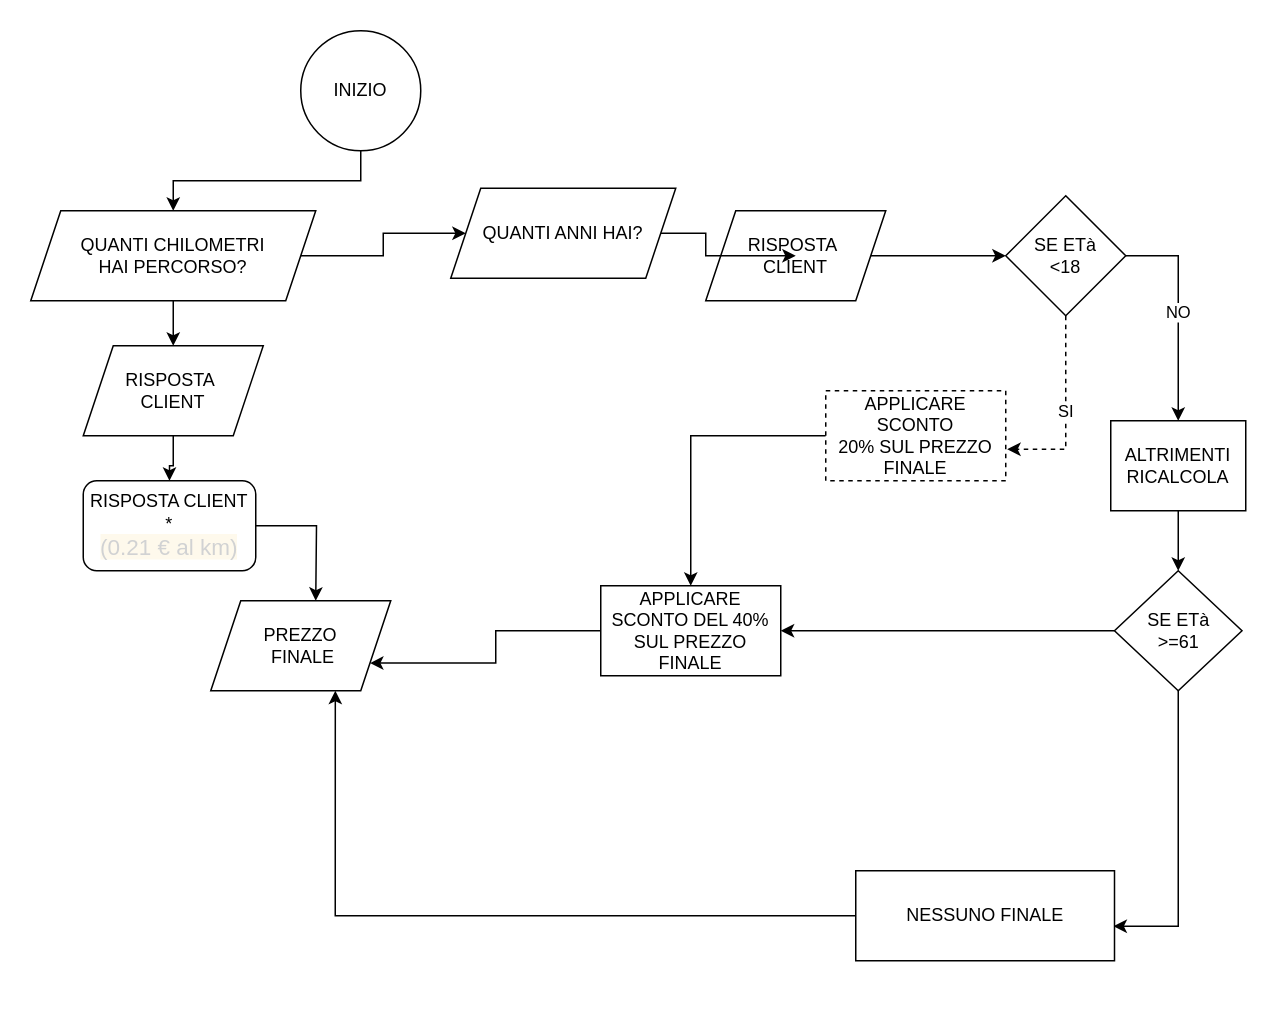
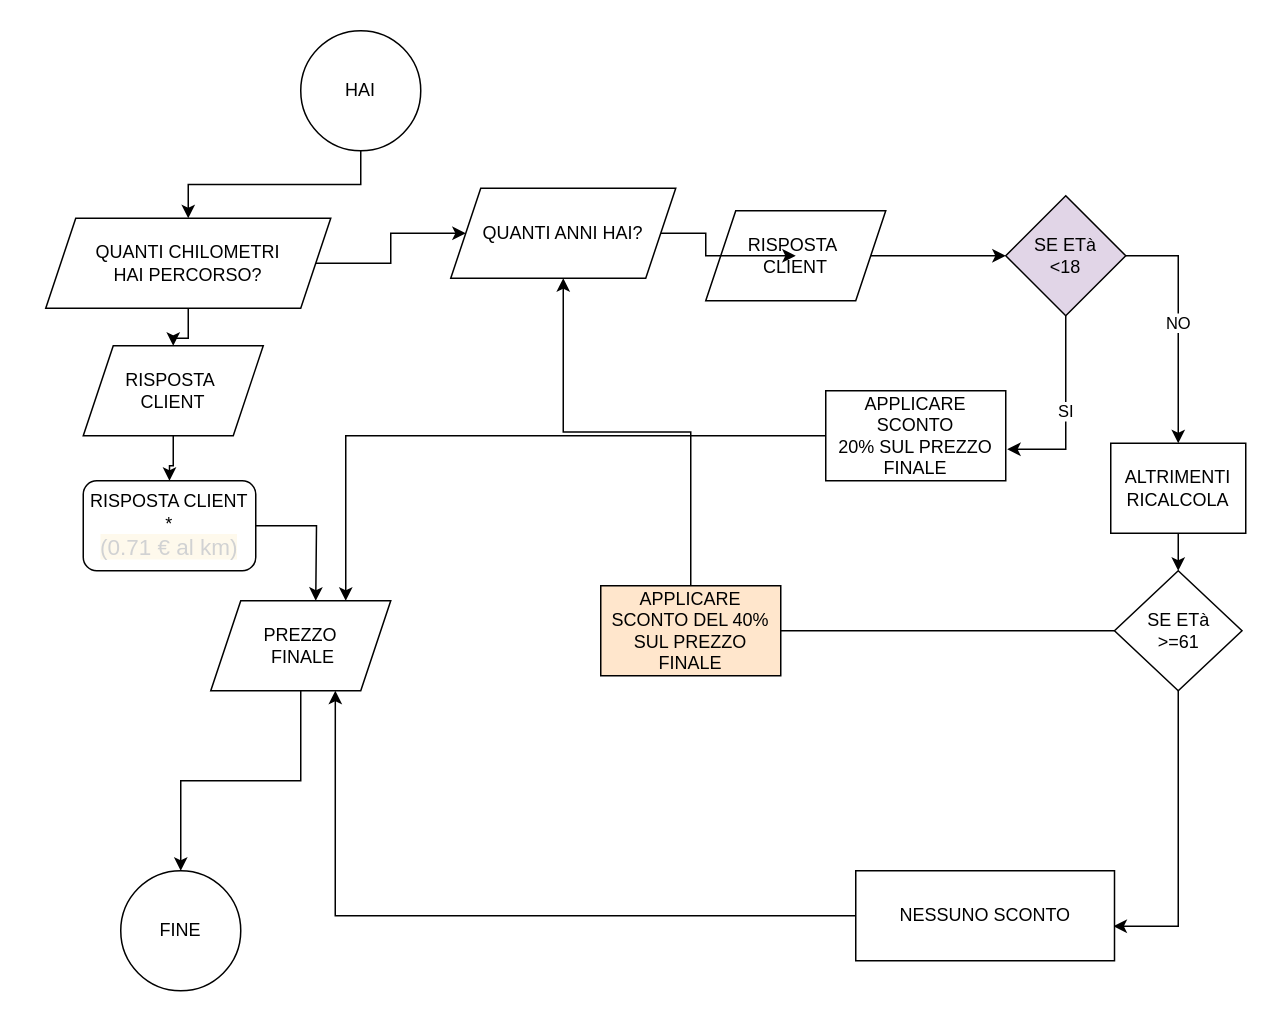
node "INIZIO": label "INIZIO" -> "HAI"
node "QUANTI CHILOMETRI HAI PERCORSO?": moved (173, 256) -> (188, 263)
node "SE ETà <18": fillcolor #ffffff -> #e1d5e7
edge "SE ETà <18" -> "APPLICARE SCONTO 20% SUL PREZZO FINALE": style dashed -> solid
edge "APPLICARE SCONTO 20% SUL PREZZO FINALE" -> "APPLICARE SCONTO DEL 40% SUL PREZZO FINALE": now "APPLICARE SCONTO 20% SUL PREZZO FINALE" -> "PREZZO FINALE"
node "APPLICARE SCONTO 20% SUL PREZZO FINALE": style dashed -> solid
node "ALTRIMENTI RICALCOLA": moved (1178, 466) -> (1178, 488)
node "RISPOSTA CLIENT * (0.21 € al km)": label "RISPOSTA CLIENT * (0.21 € al km)" -> "RISPOSTA CLIENT * (0.71 € al km)"
node "APPLICARE SCONTO DEL 40% SUL PREZZO FINALE": fillcolor #ffffff -> #ffe6cc
edge "SE ETà >=61" -> "APPLICARE SCONTO DEL 40% SUL PREZZO FINALE": arrowhead classic -> none
edge "APPLICARE SCONTO DEL 40% SUL PREZZO FINALE" -> "PREZZO FINALE": now "APPLICARE SCONTO DEL 40% SUL PREZZO FINALE" -> "QUANTI ANNI HAI?"
edge "PREZZO FINALE" -> "FINE": added
node "NESSUNO FINALE": label "NESSUNO FINALE" -> "NESSUNO SCONTO"
node "FINE": added
